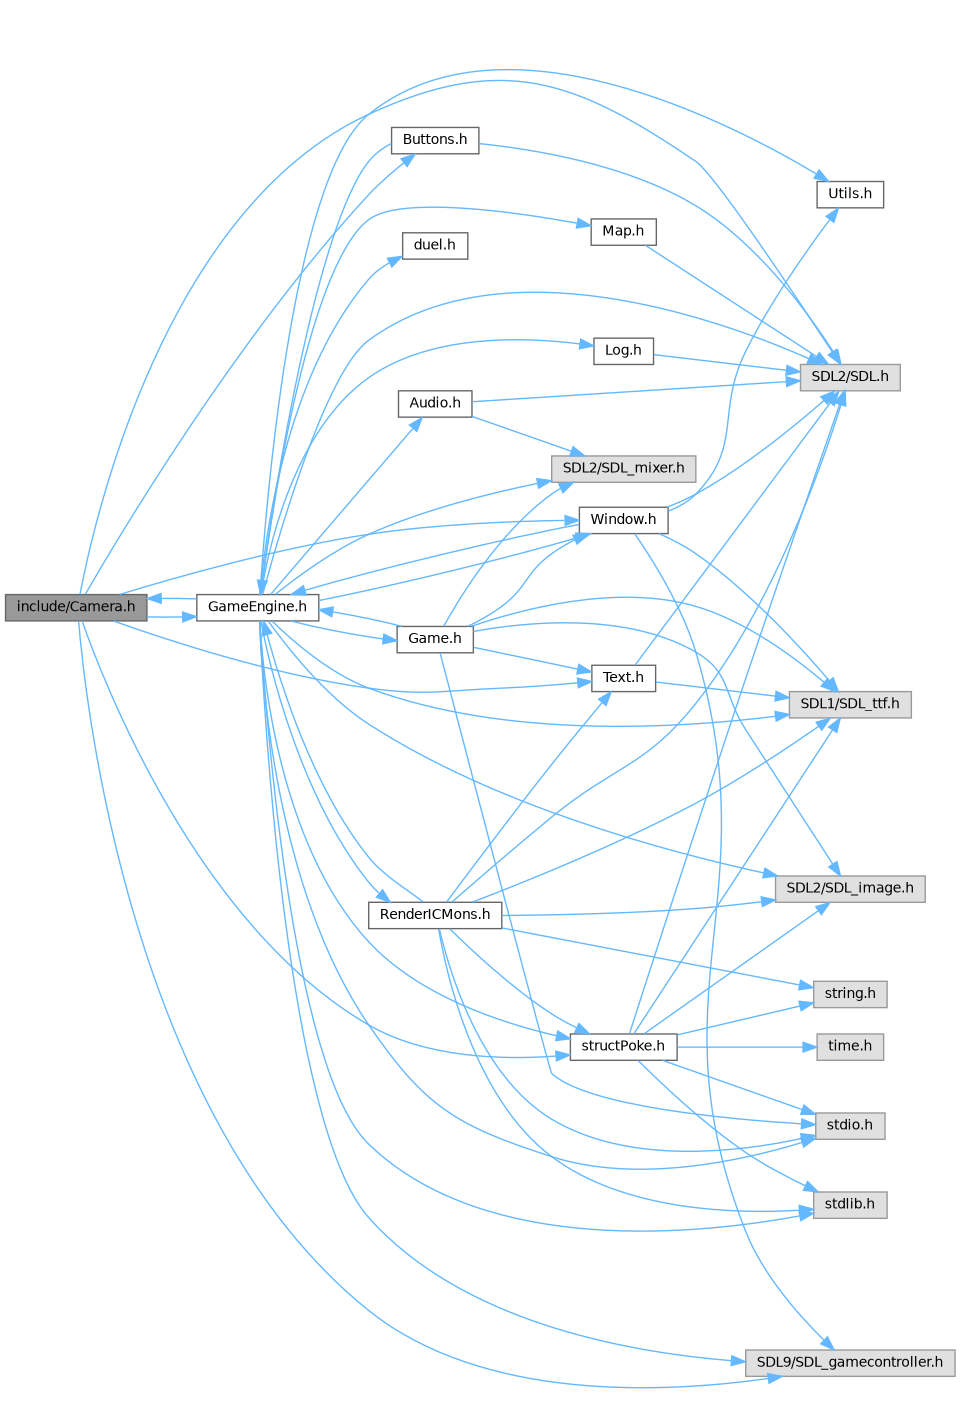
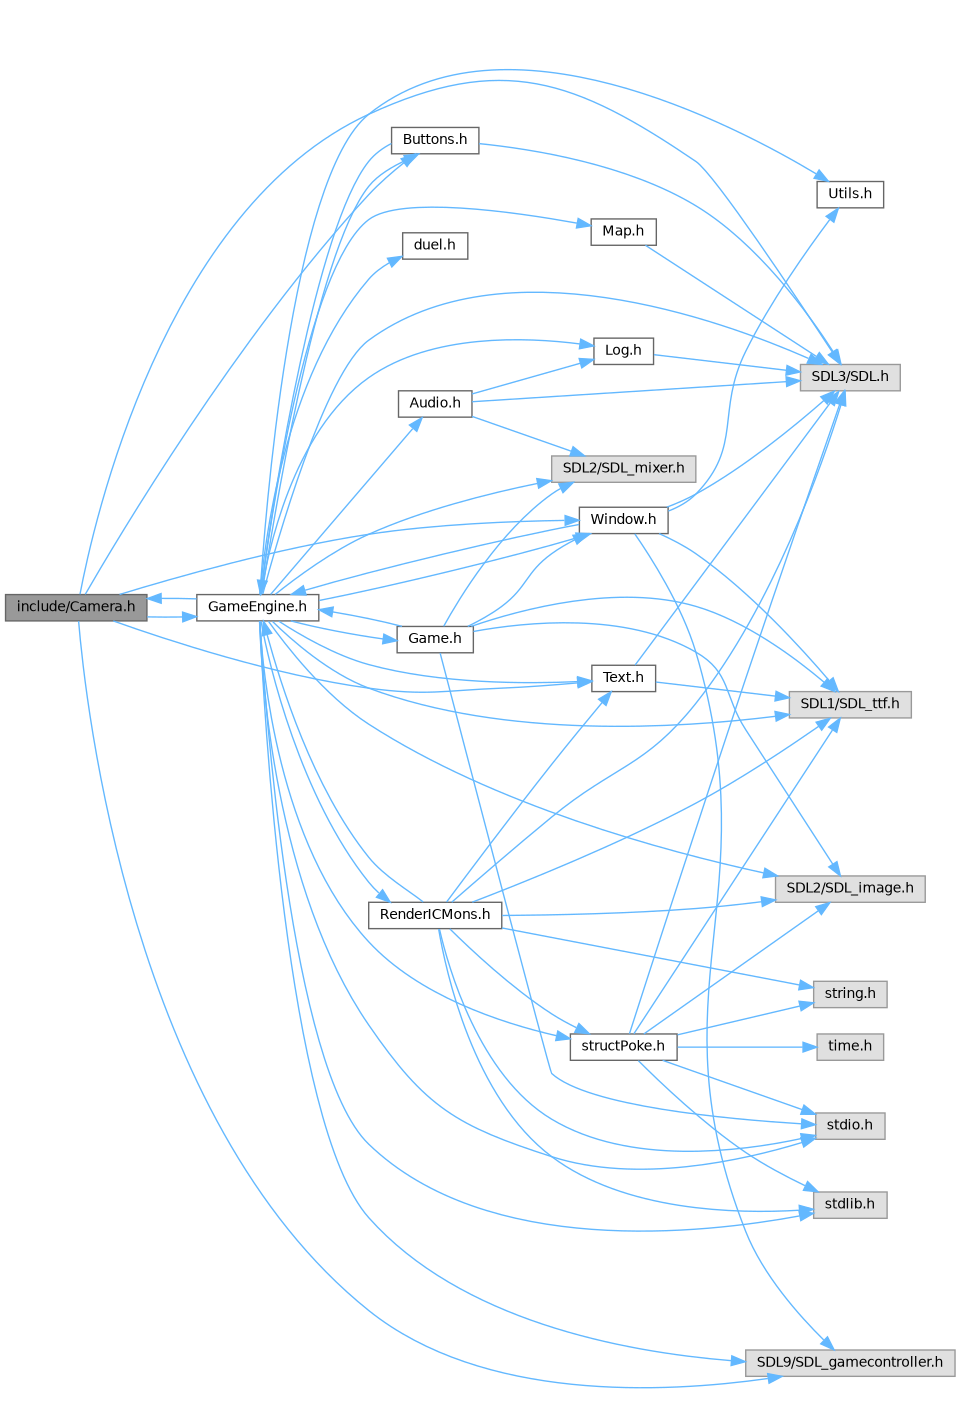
edge "GameEngine.h" -> "Buttons.h": added
node "SDL2/SDL.h": label "SDL2/SDL.h" -> "SDL3/SDL.h"
edge "Audio.h" -> "Log.h": added
edge "Game.h" -> "Text.h": now "GameEngine.h" -> "Text.h"
edge "include/Camera.h" -> "structPoke.h": removed
